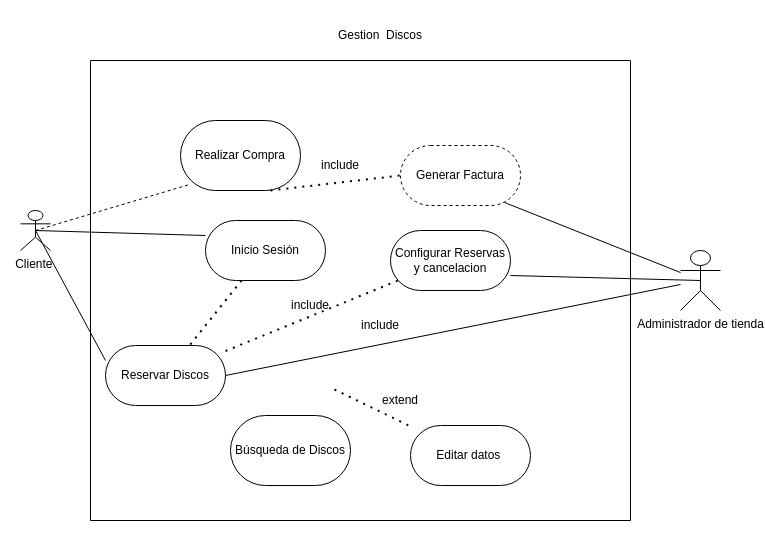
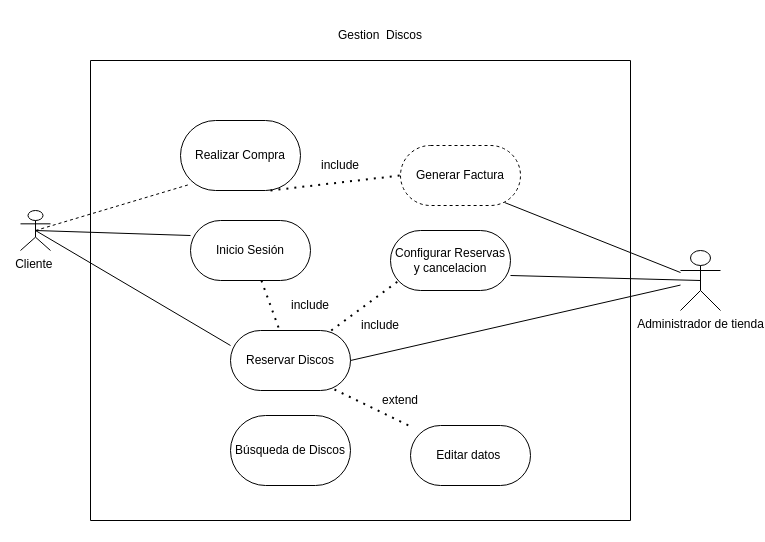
node "Inicio Sesión": moved (266, 251) -> (251, 251)
node "Reservar Discos": moved (166, 376) -> (291, 361)
